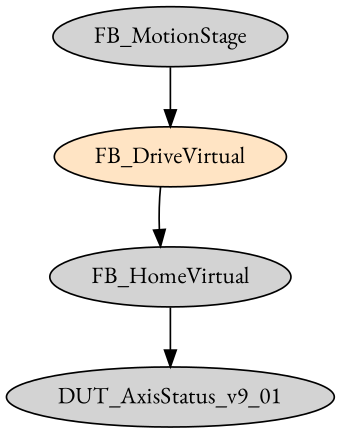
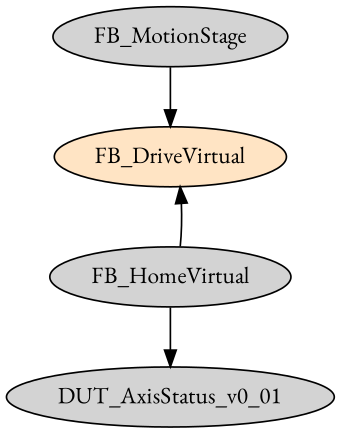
edge "FB_DriveVirtual" -> "FB_HomeVirtual": reversed
node "DUT_AxisStatus_v9_01": label "DUT_AxisStatus_v9_01" -> "DUT_AxisStatus_v0_01"
